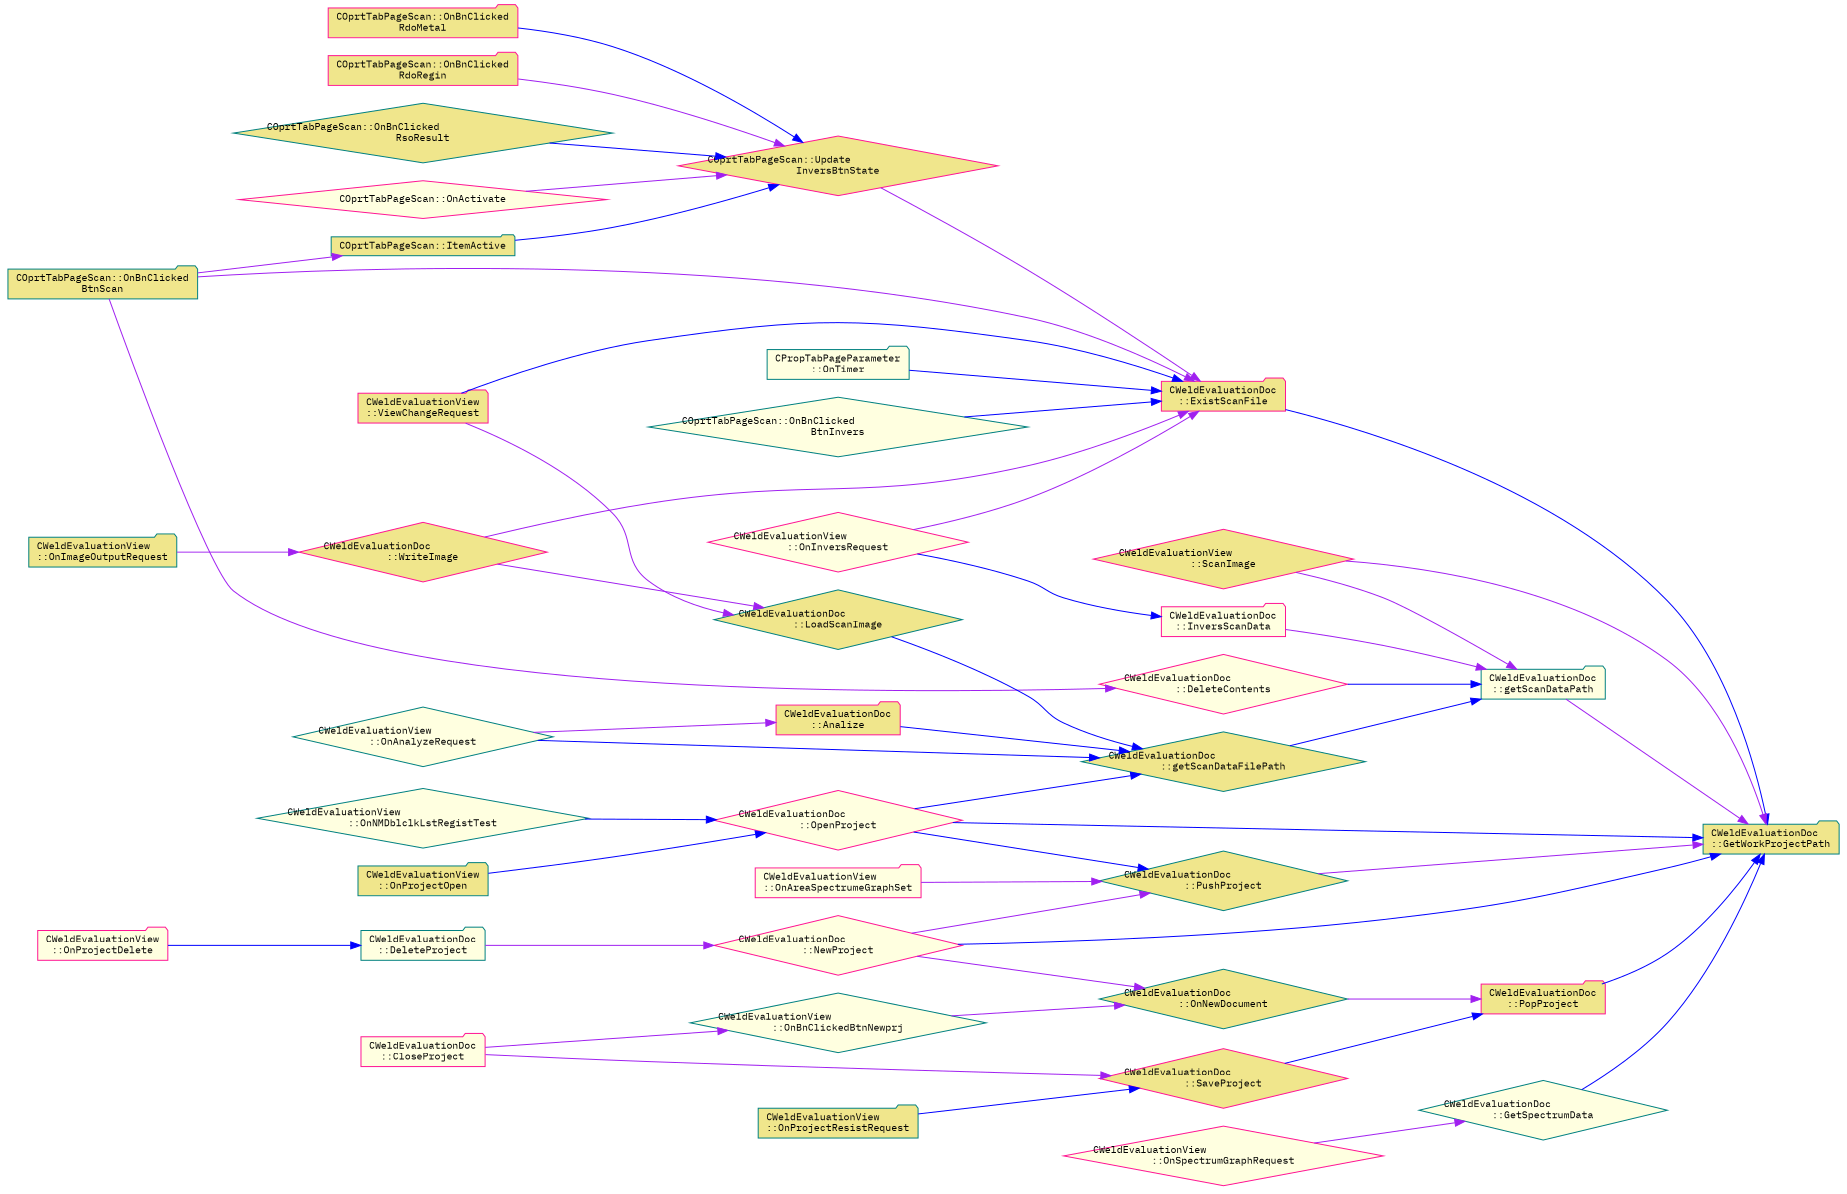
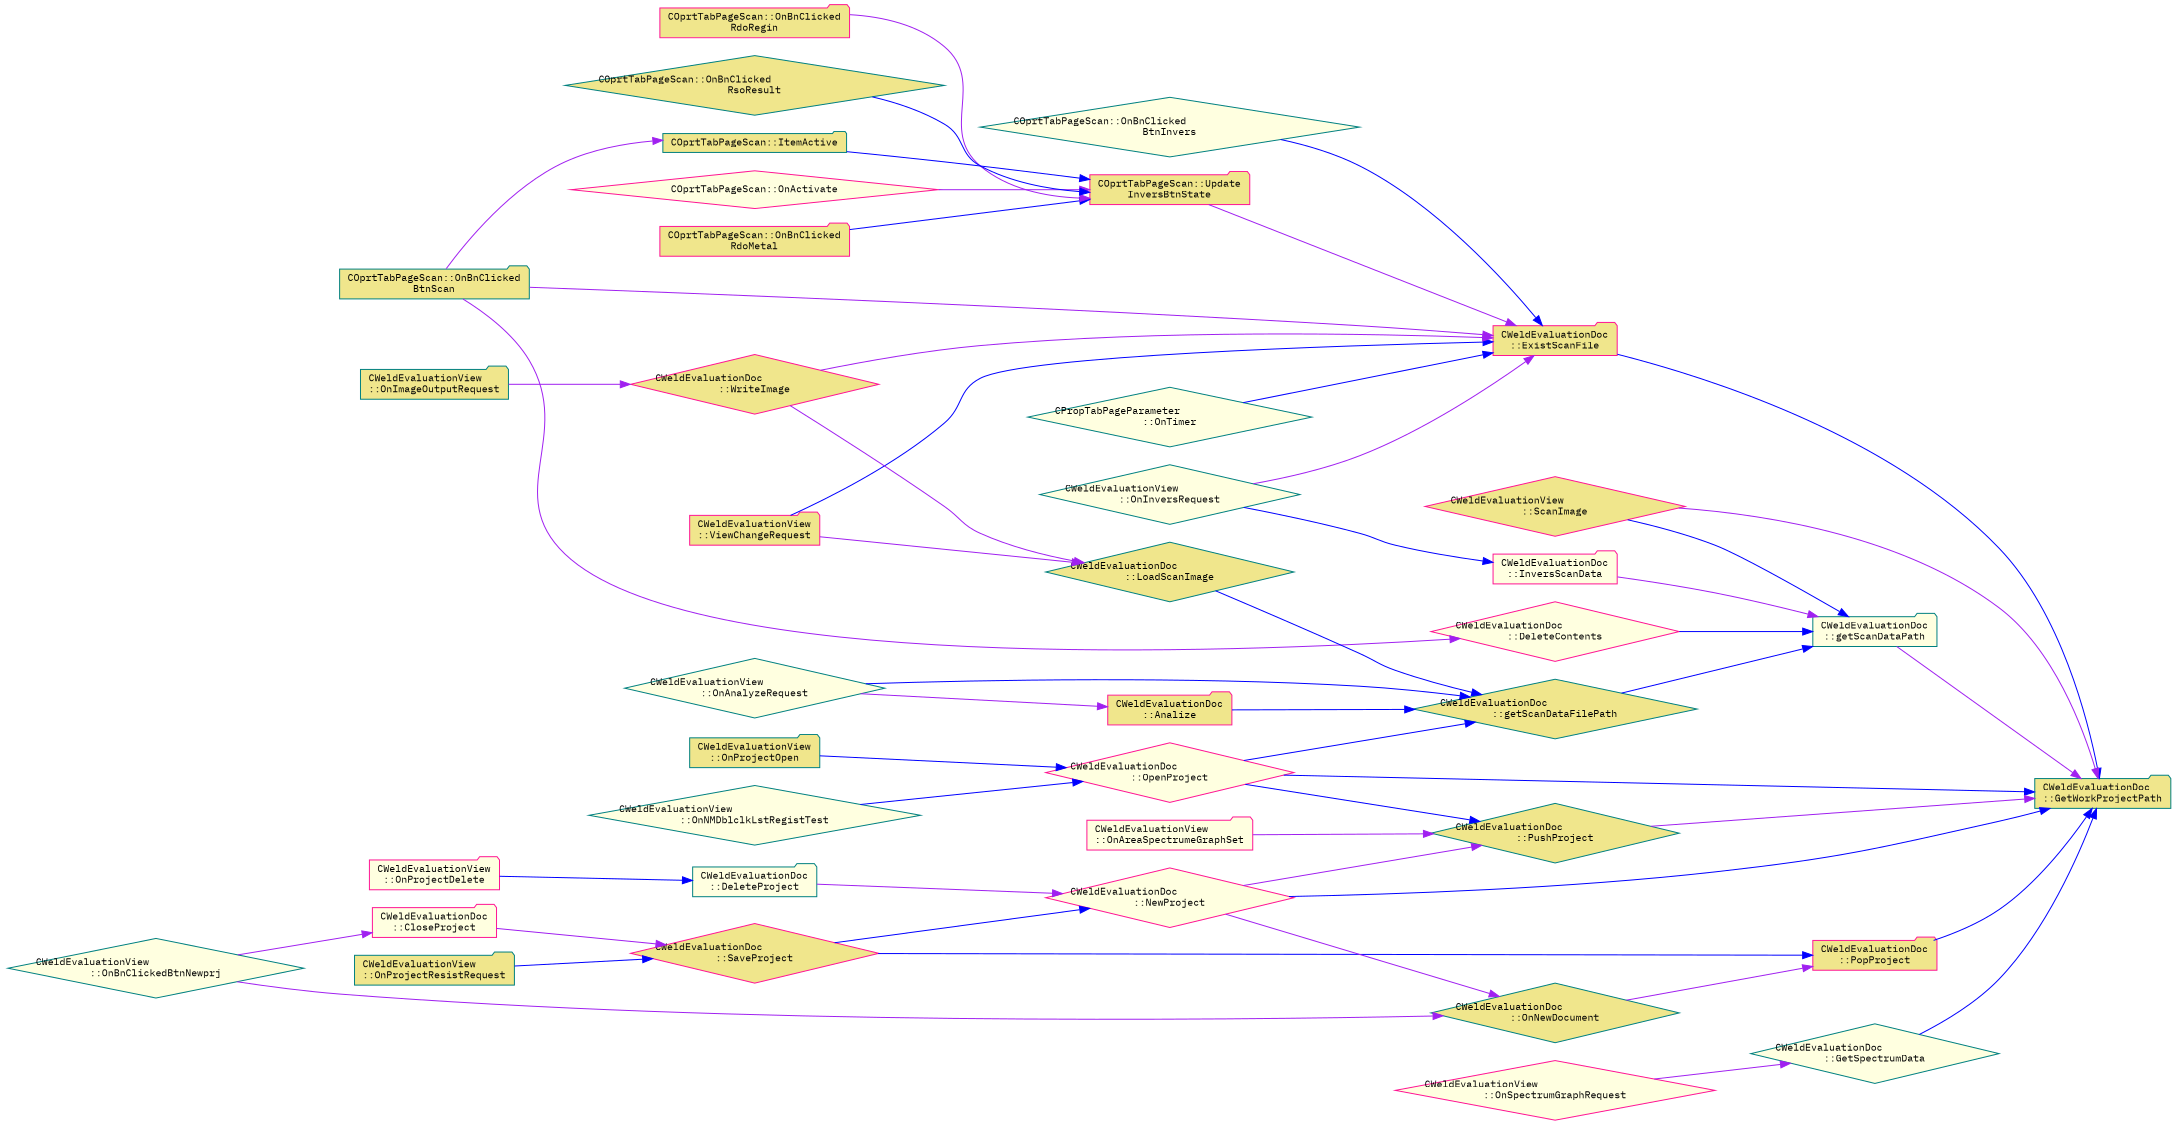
node "COprtTabPageScan::Update InversBtnState": shape diamond -> folder
node "CPropTabPageParameter ::OnTimer": shape folder -> diamond
node "CWeldEvaluationView ::OnInversRequest": color deeppink -> teal
edge "CWeldEvaluationView ::ScanImage" -> "CWeldEvaluationDoc ::getScanDataPath": color purple -> blue
edge "CWeldEvaluationDoc ::SaveProject" -> "CWeldEvaluationDoc ::NewProject": added
edge "CWeldEvaluationDoc ::CloseProject" -> "CWeldEvaluationView ::OnBnClickedBtnNewprj": reversed
